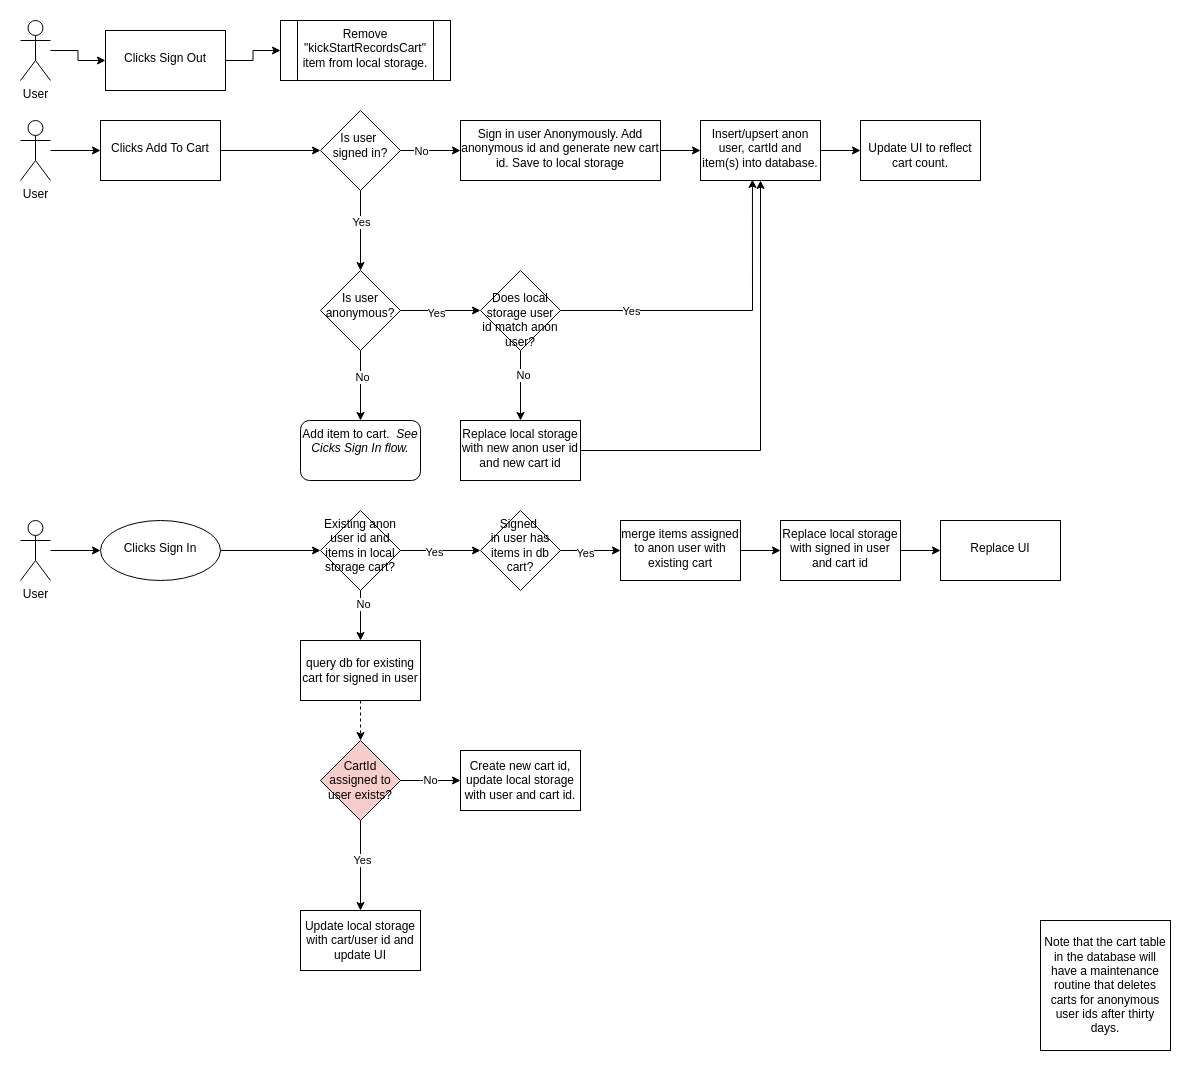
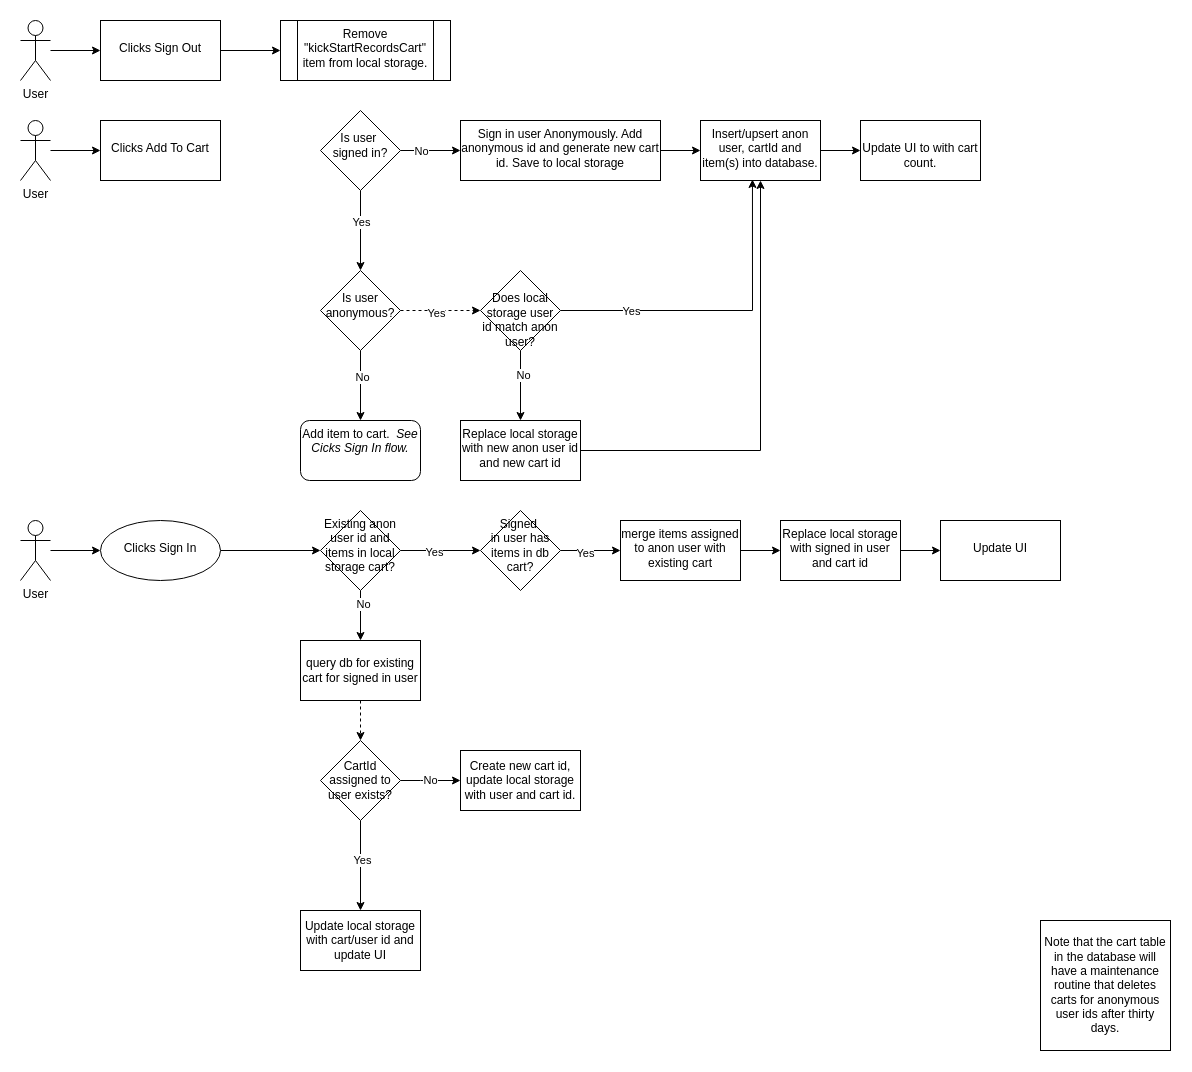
node "Clicks Sign Out": moved (166, 61) -> (161, 51)
node "Update UI to reflect cart count.": label "Update UI to reflect cart count." -> "Update UI to with cart count."
edge "Clicks Add To Cart" -> "Is user signed in?": removed
edge "Is user anonymous?" -> "Does local storage user id match anon user?": style solid -> dashed
node "Replace UI": label "Replace UI" -> "Update UI"
node "CartId assigned to user exists?": fillcolor #f8cecc -> #ffffff
